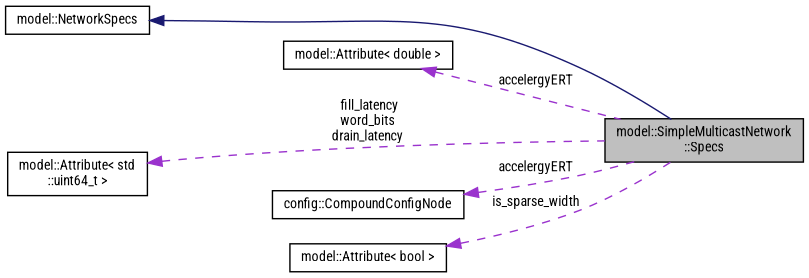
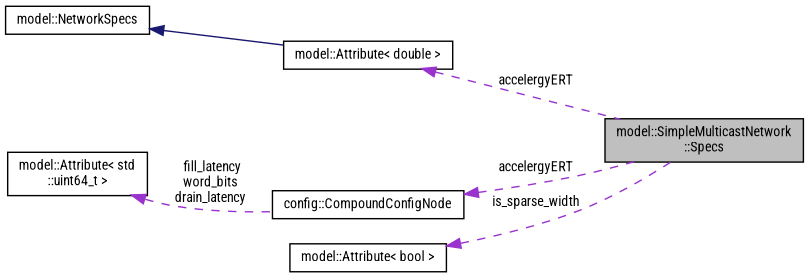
edge "model::SimpleMulticastNetwork ::Specs" -> "model::NetworkSpecs": now "model::Attribute< double >" -> "model::NetworkSpecs"
edge "model::SimpleMulticastNetwork ::Specs" -> "model::Attribute< std ::uint64_t >": now "config::CompoundConfigNode" -> "model::Attribute< std ::uint64_t >"
